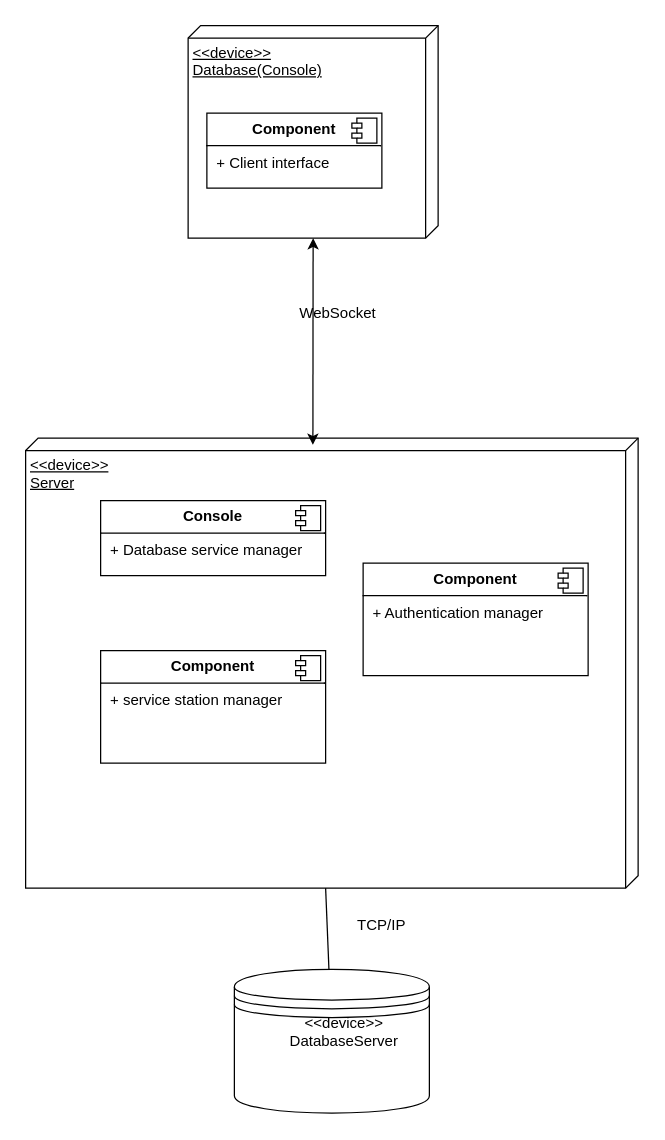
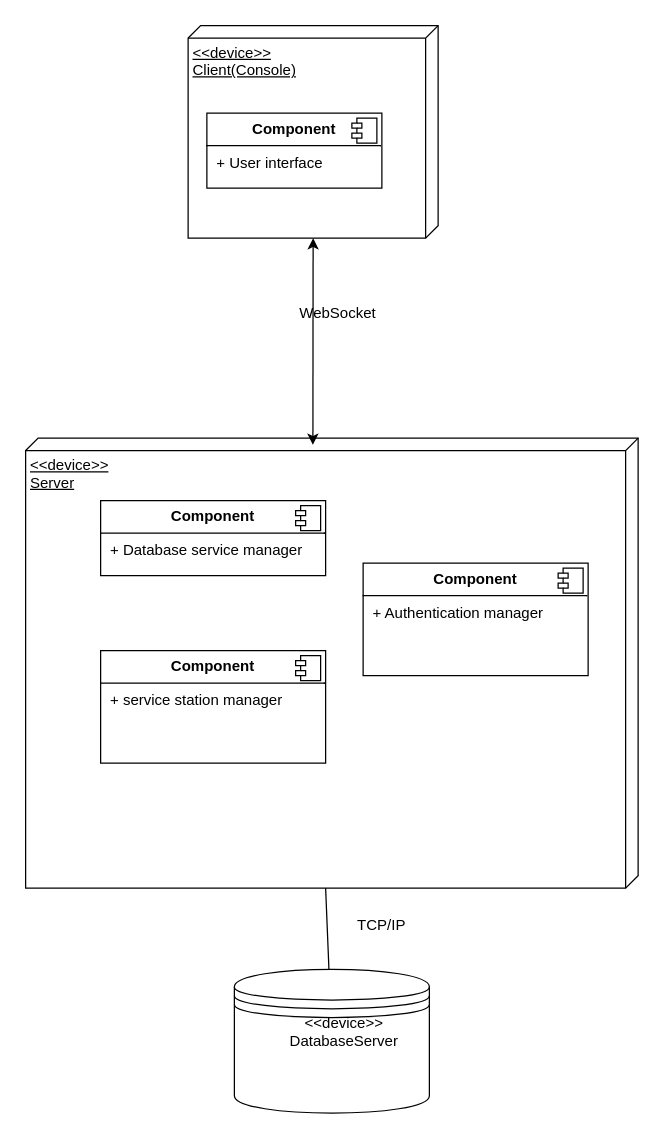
node "<<device>> Database(Console)": label "<<device>> Database(Console)" -> "<<device>> Client(Console)"
node "Component + Client interface": label "Component + Client interface" -> "Component + User interface"
node "Console + Database service manager": label "Console + Database service manager" -> "Component + Database service manager"
